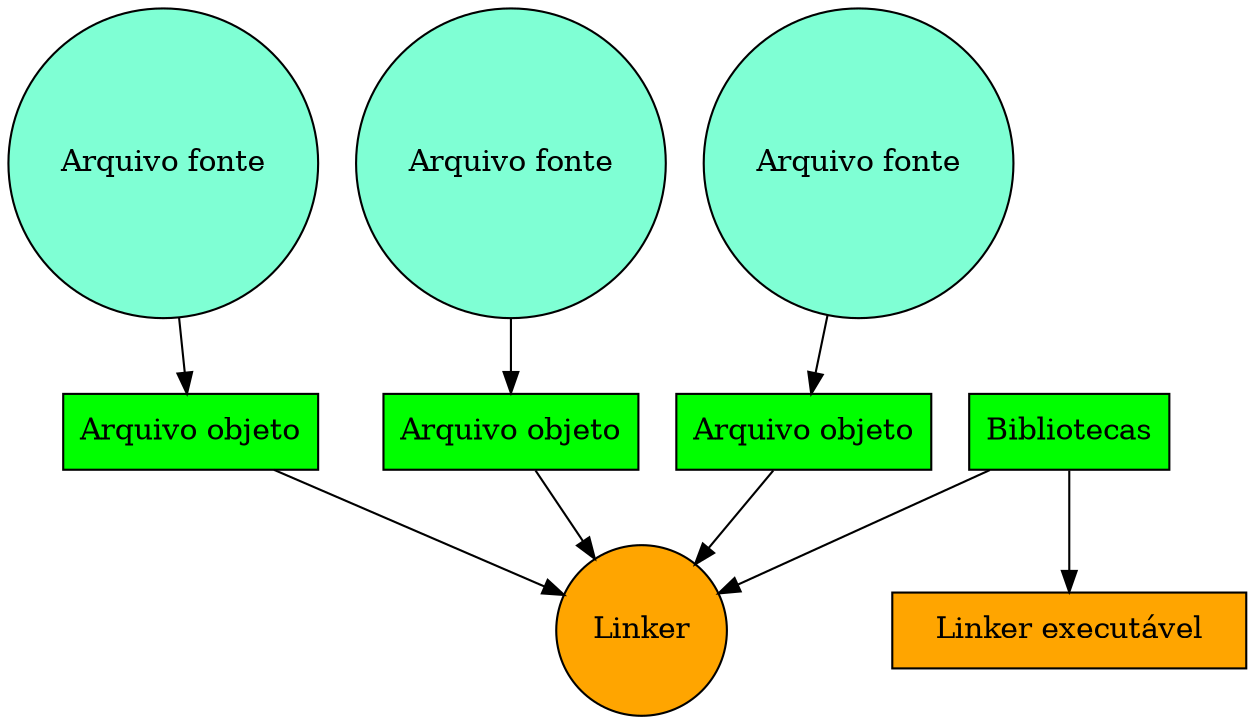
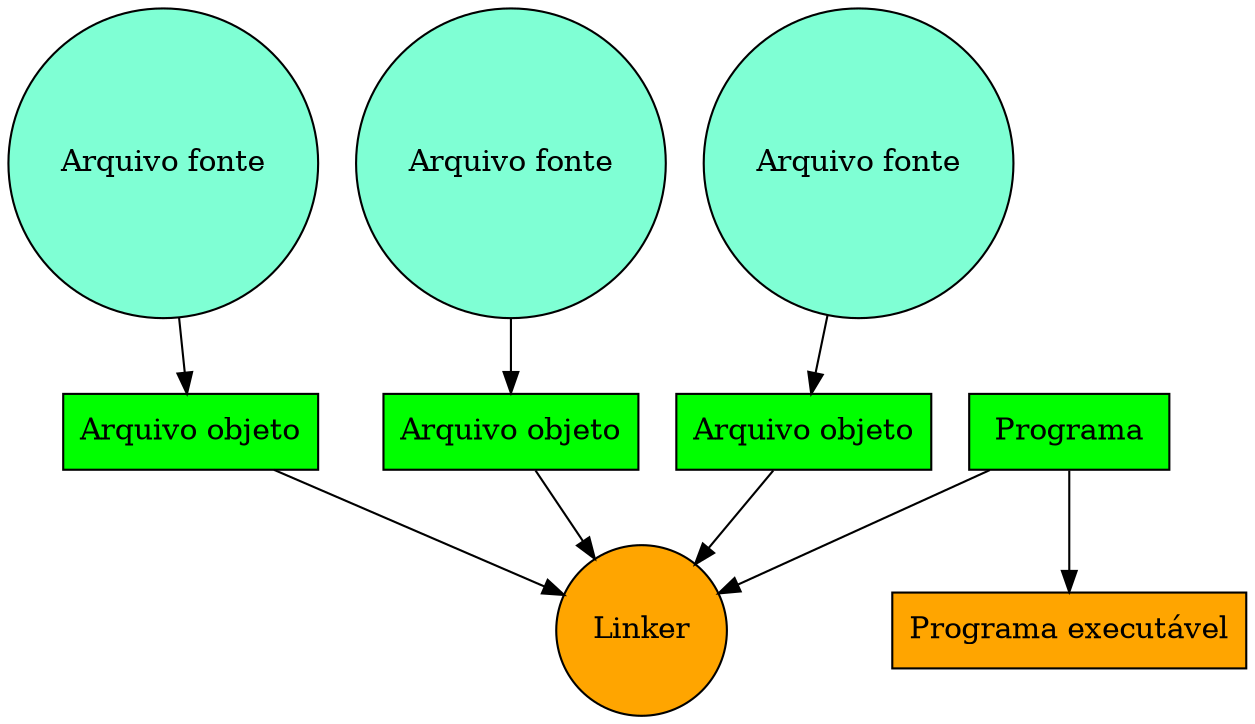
node "Bibliotecas": label "Bibliotecas" -> "Programa"
node "Linker executável": label "Linker executável" -> "Programa executável"
